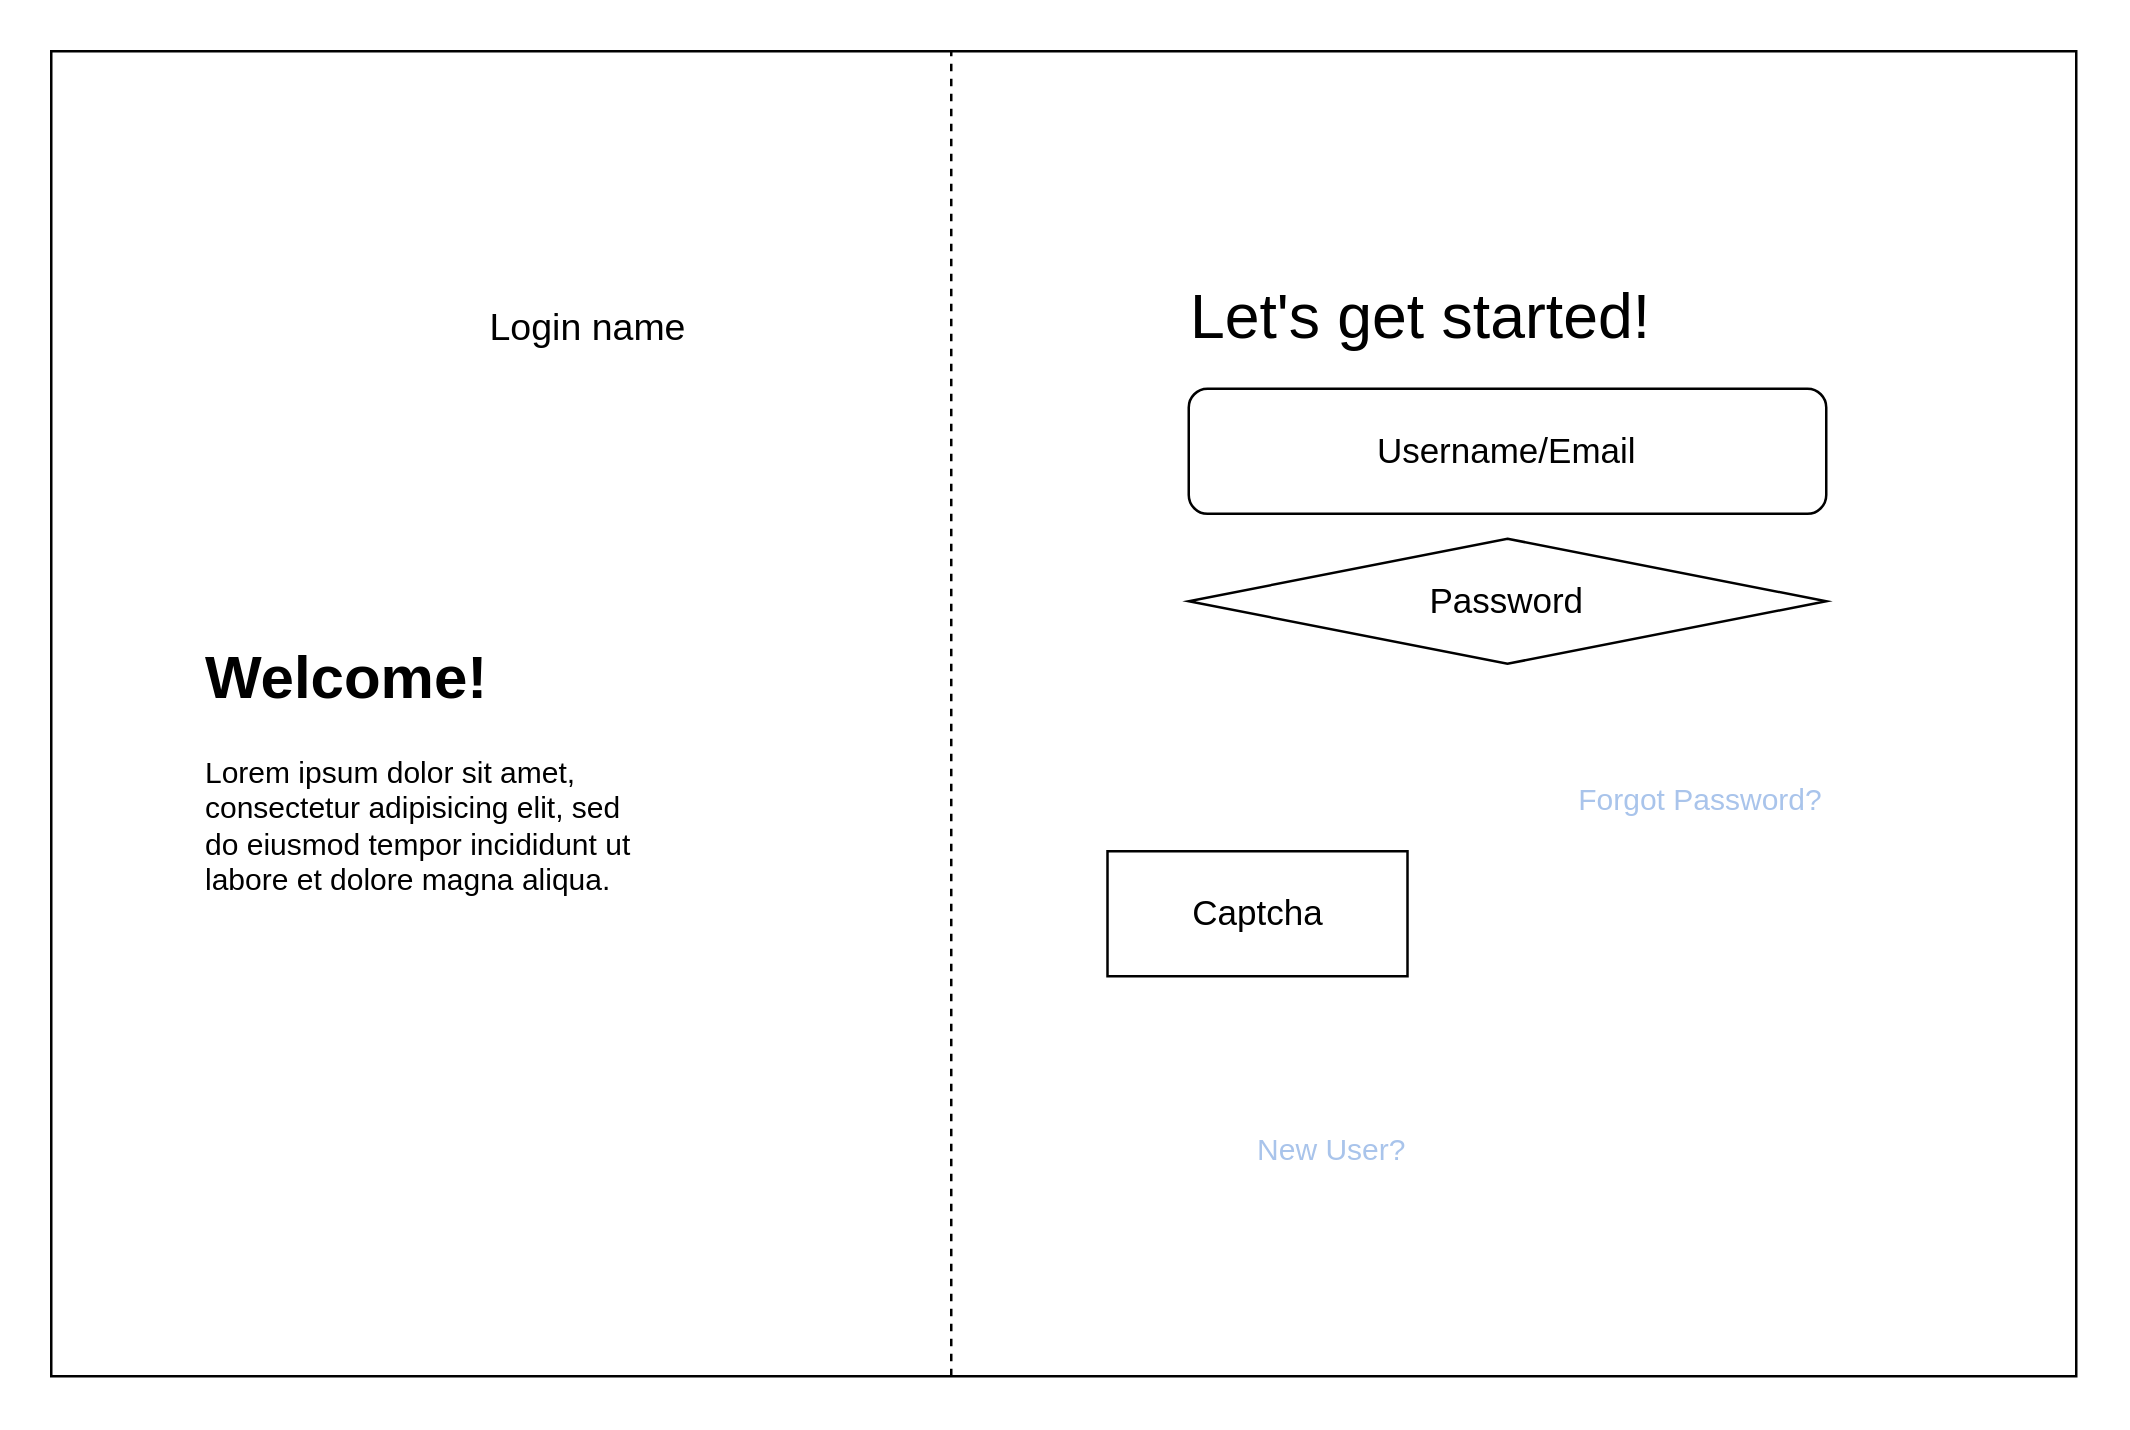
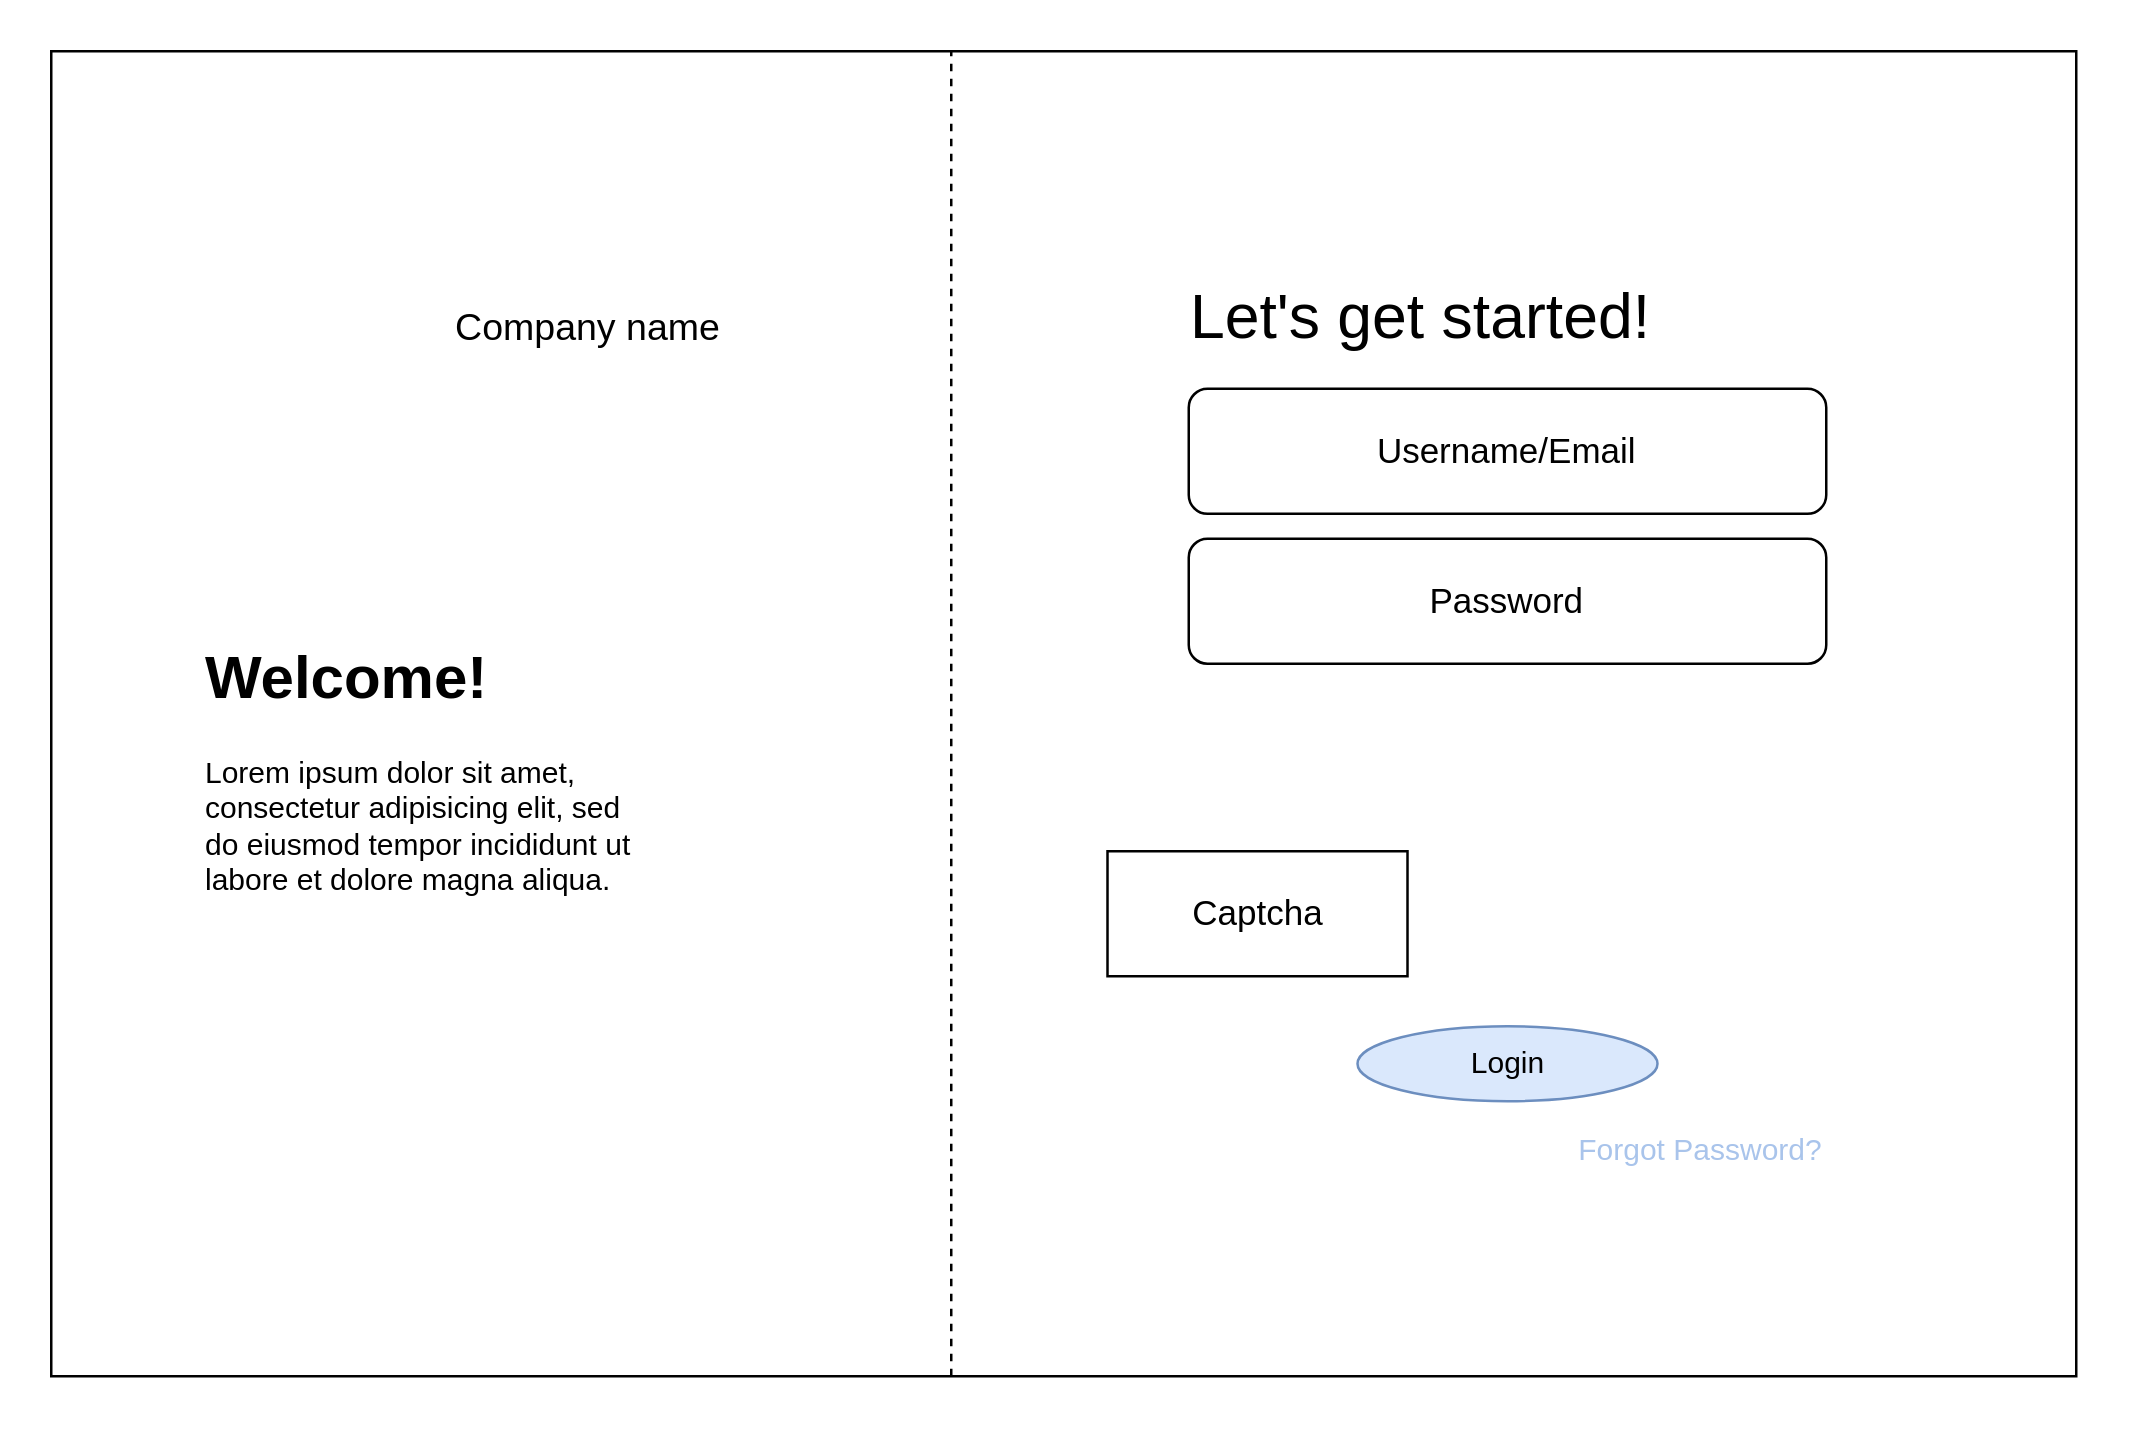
node "Login name": label "Login name" -> "Company name"
node "Password": shape diamond -> rounded rectangle
node "Forgot Password?": moved (1701, 801) -> (1701, 1151)
node "Login": added
node "New User?": removed
